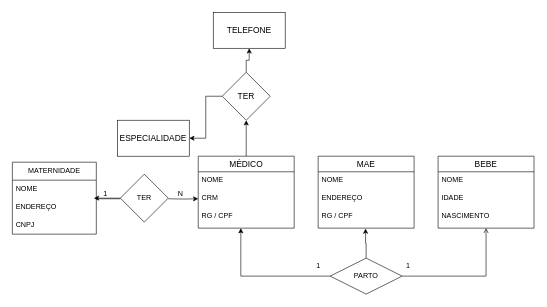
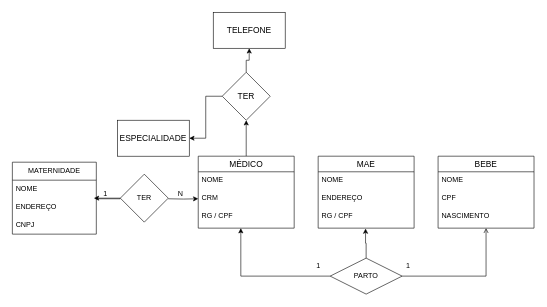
node "IDADE": label "IDADE" -> "CPF"
